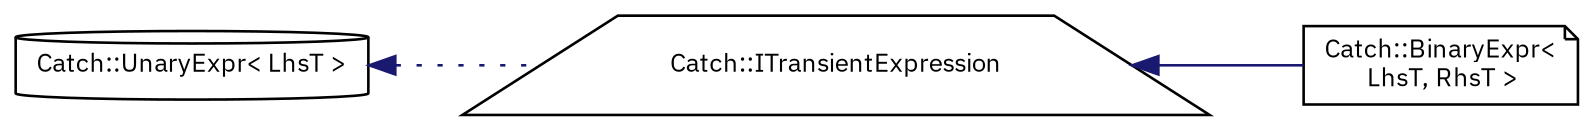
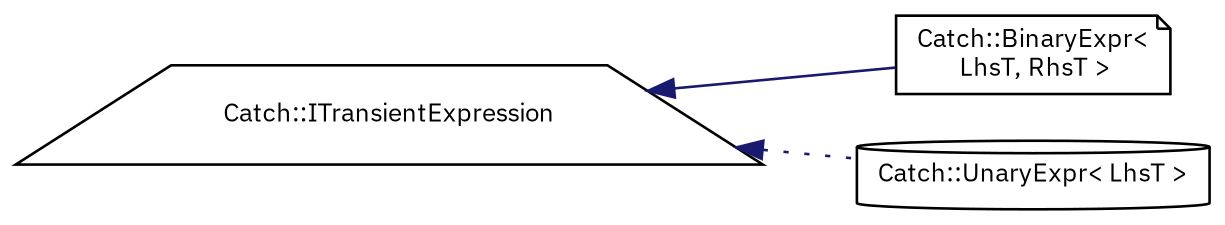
edge "Catch::ITransientExpression" -> "Catch::UnaryExpr< LhsT >": reversed
